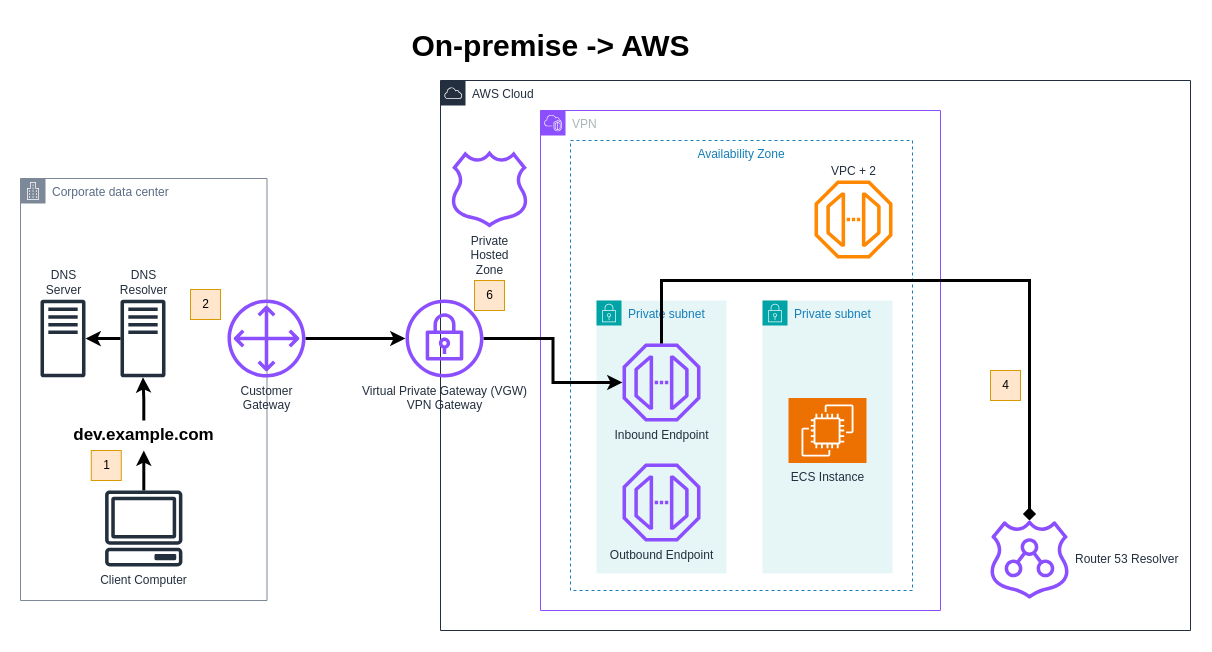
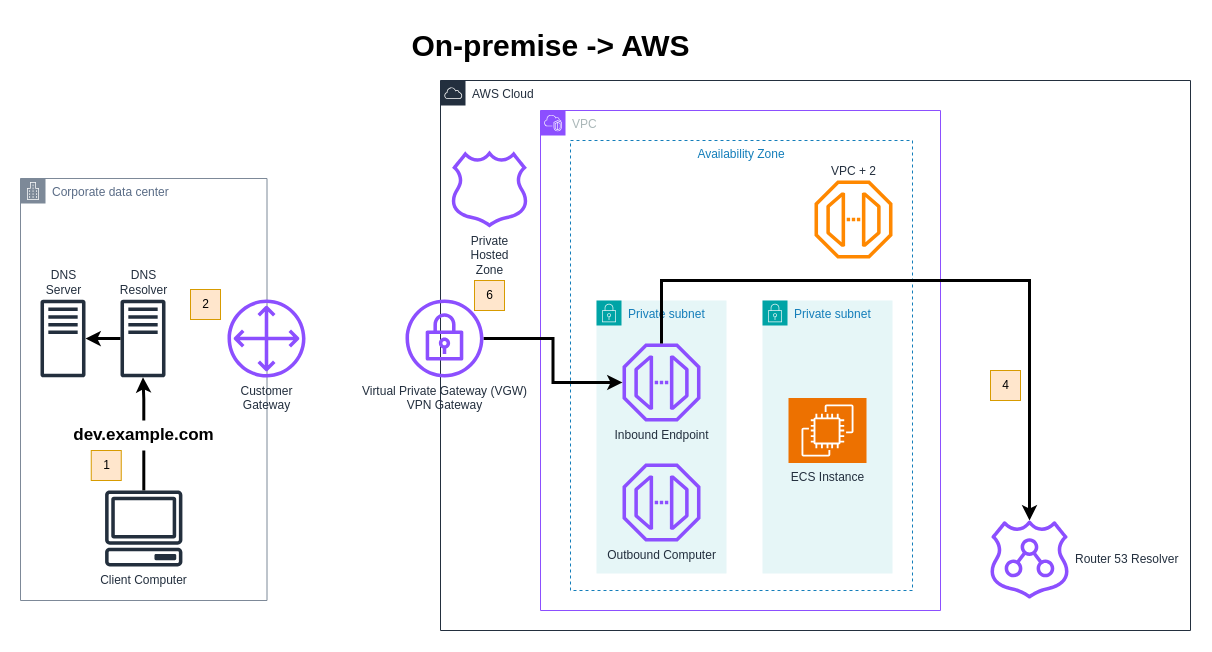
node "VPN": label "VPN" -> "VPC"
edge "Customer Gateway" -> "Virtual Private Gateway (VGW) VPN Gateway": removed
edge "Client Computer" -> "dev.example.com": arrowhead classic -> none
edge "Inbound Endpoint" -> "Router 53 Resolver": arrowhead diamond -> classic
node "Outbound Endpoint": label "Outbound Endpoint" -> "Outbound Computer"
